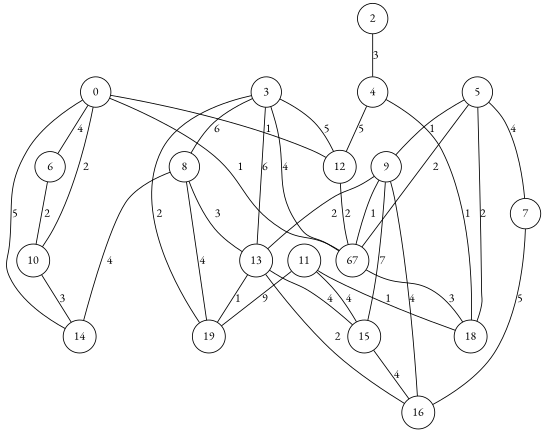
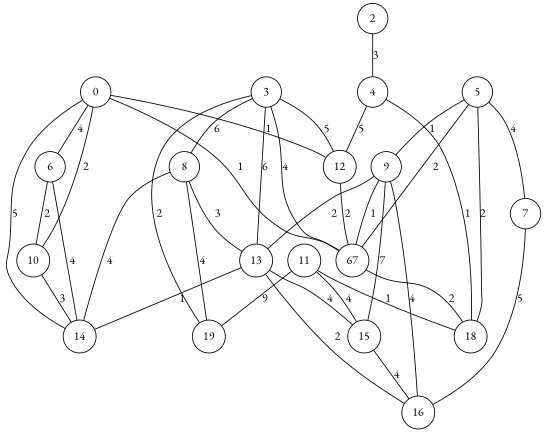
edge "6" -- "14": added, label "4"
edge "13" -- "19": now "13" -- "14"
edge "67" -- "18": label "3" -> "2"
